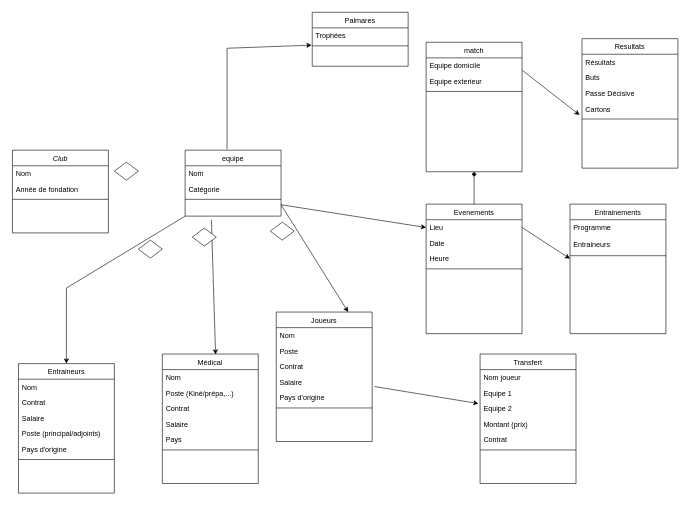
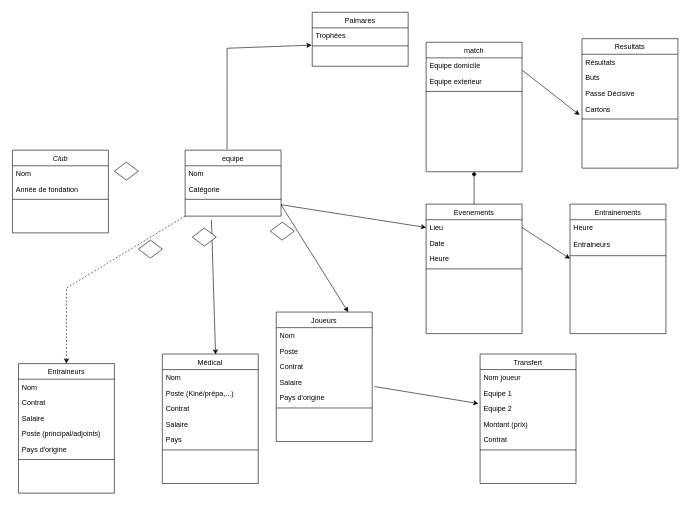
node "Programme Entraineurs": label "Programme Entraineurs" -> "Heure Entraineurs"
edge "equipe" -> "Entraineurs": style solid -> dashed
